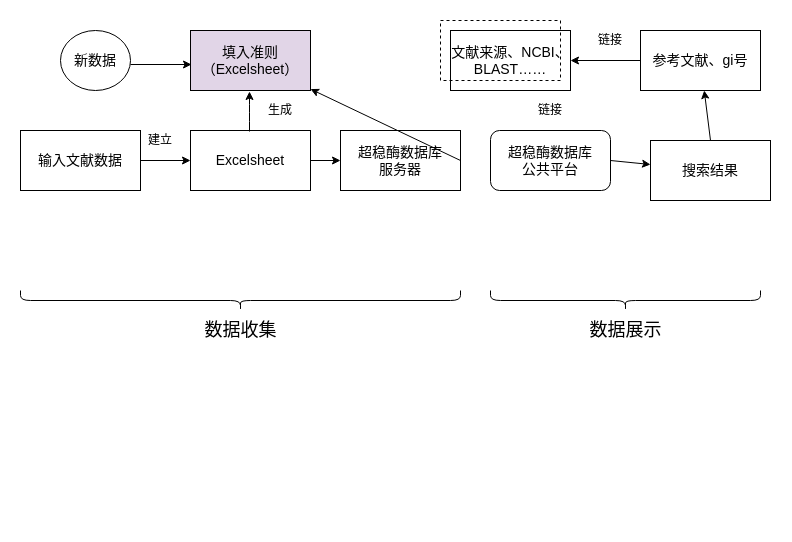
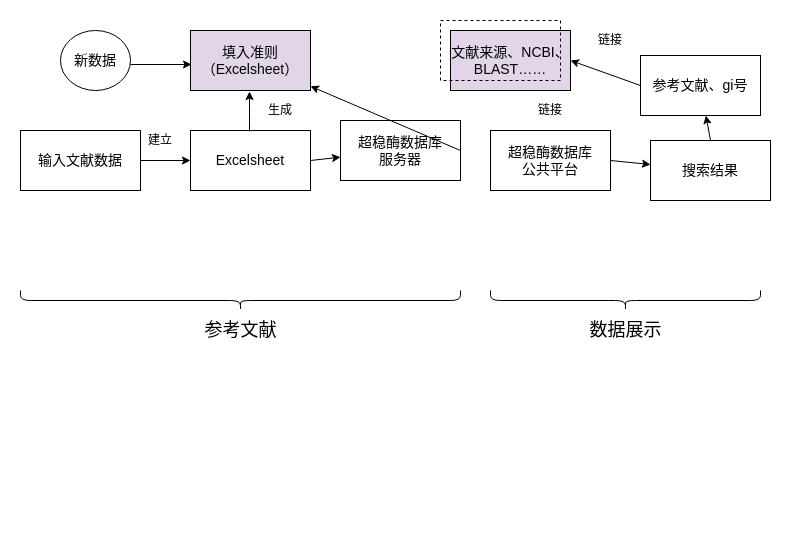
node "文献来源、NCBI、BLAST……": fillcolor #ffffff -> #e1d5e7
node "参考文献、gi号": moved (701, 61) -> (701, 86)
node "超稳酶数据库 服务器": moved (401, 161) -> (401, 151)
node "超稳酶数据库 公共平台": shape rounded rectangle -> rectangle
node "数据收集": label "数据收集" -> "参考文献"
